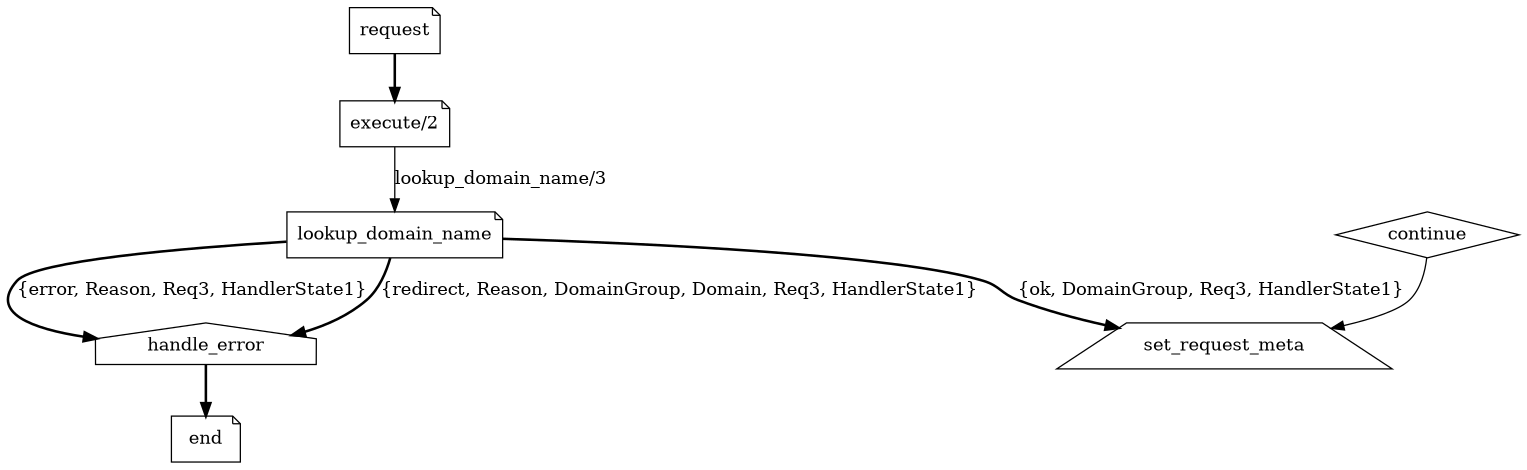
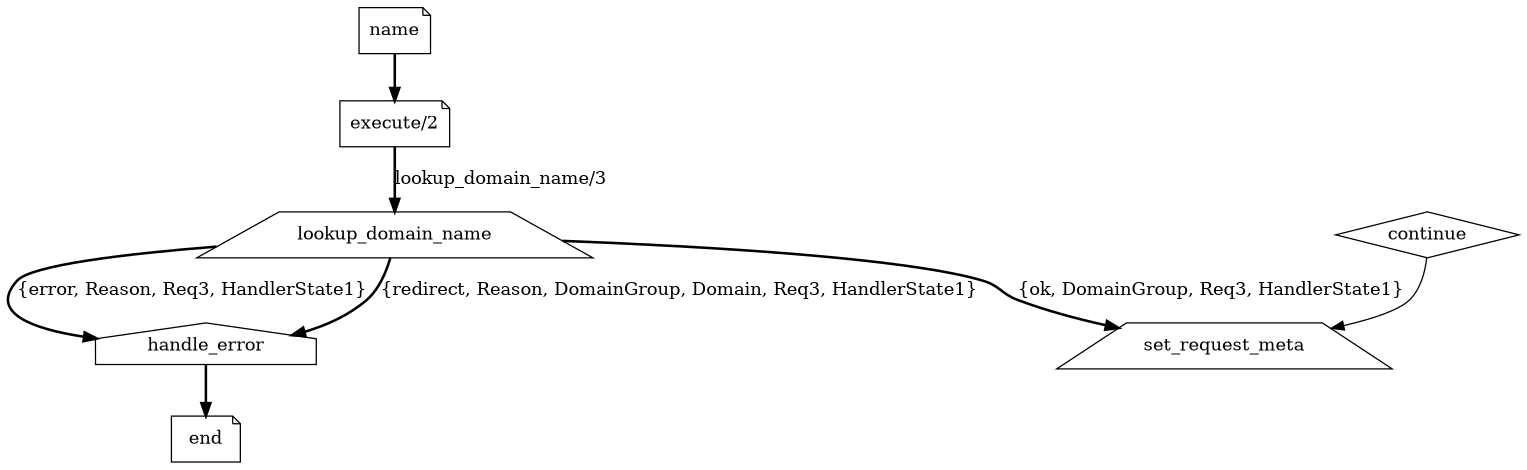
node "request": label "request" -> "name"
edge "execute/2" -> "lookup_domain_name": style solid -> bold
node "lookup_domain_name": shape note -> trapezium
